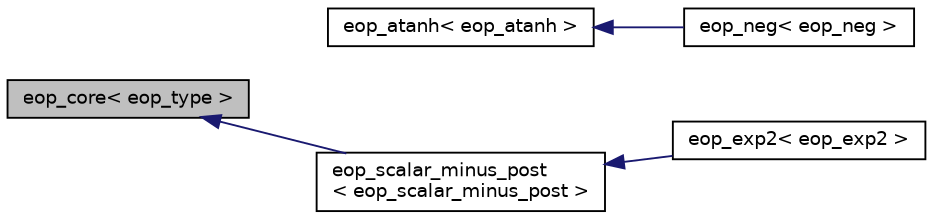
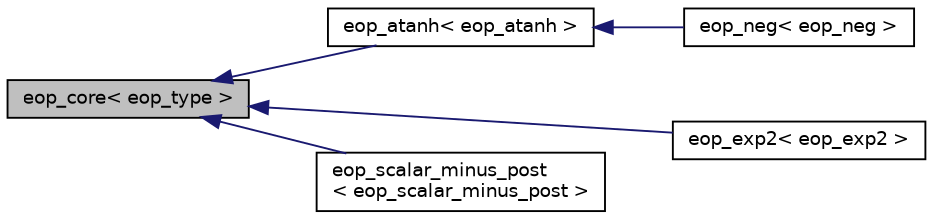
edge "eop_atanh< eop_atanh >" -> "eop_core< eop_type >": added
edge "eop_exp2< eop_exp2 >" -> "eop_scalar_minus_post < eop_scalar_minus_post >": now "eop_exp2< eop_exp2 >" -> "eop_core< eop_type >"
